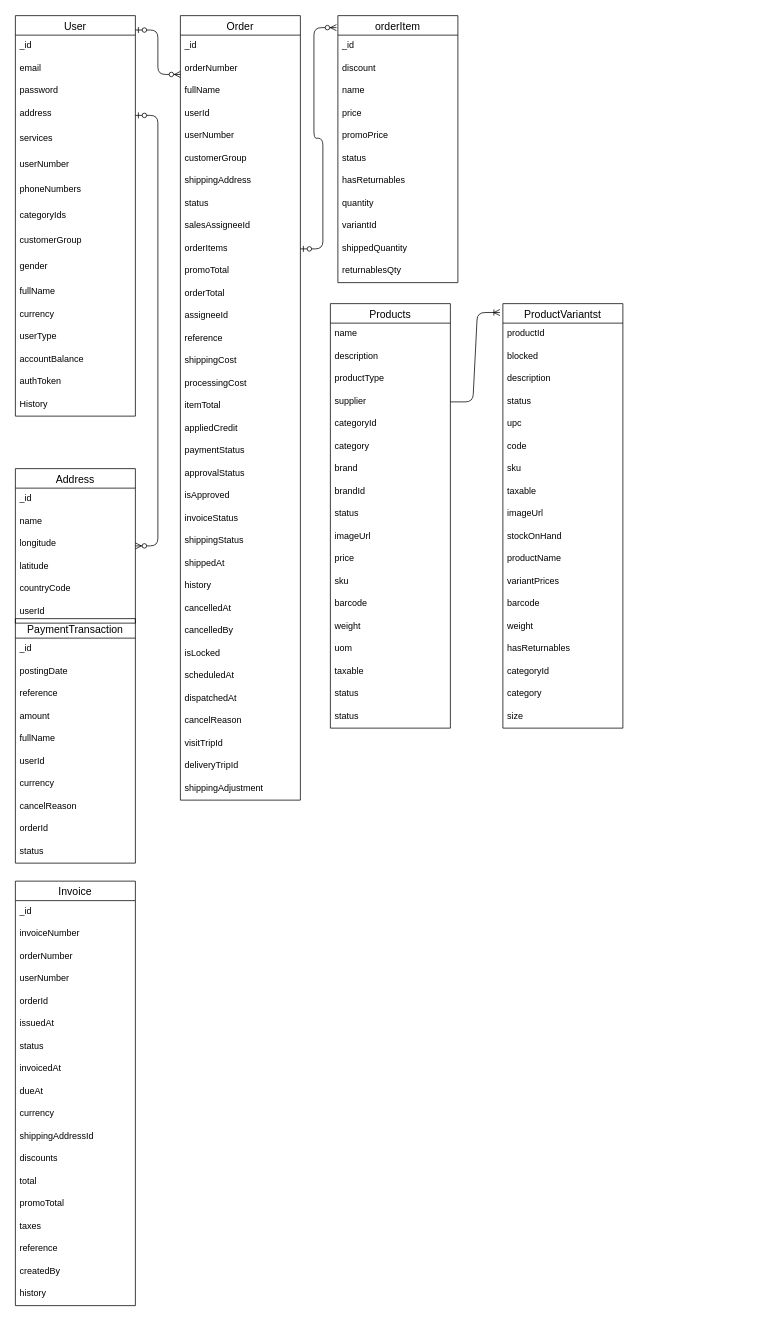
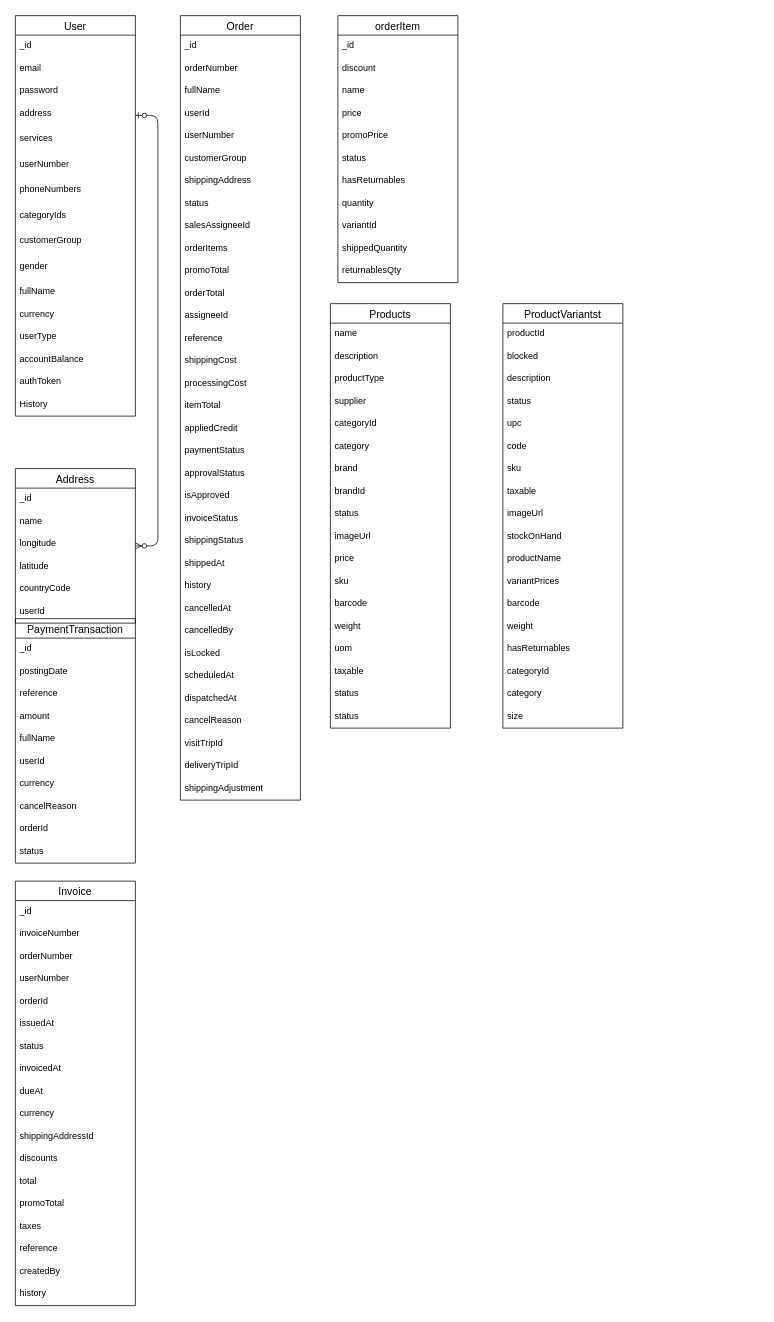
edge "User" -- "Order": removed
edge "orderItem" -- "orderItems": removed
edge "supplier" -> "ProductVariantst": removed
